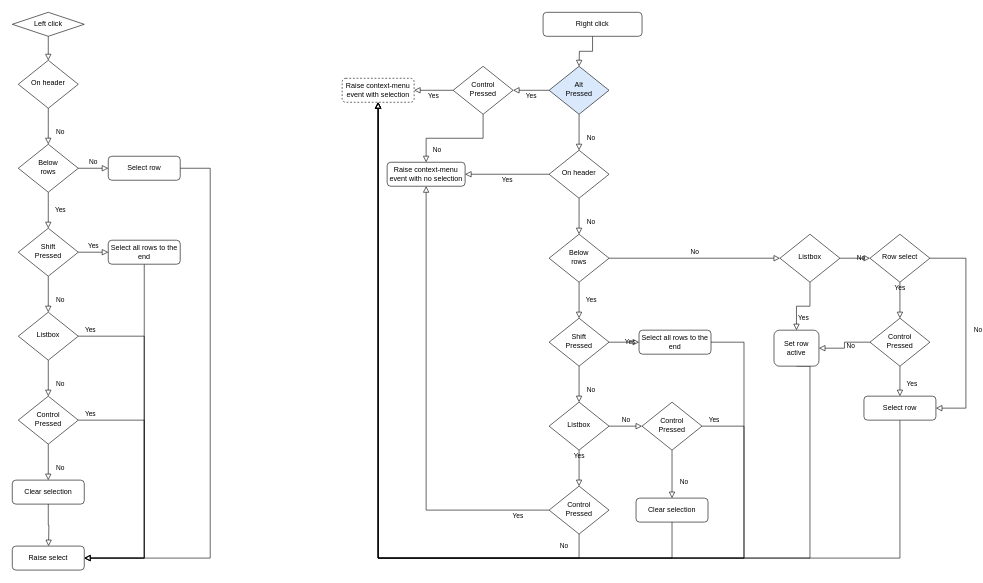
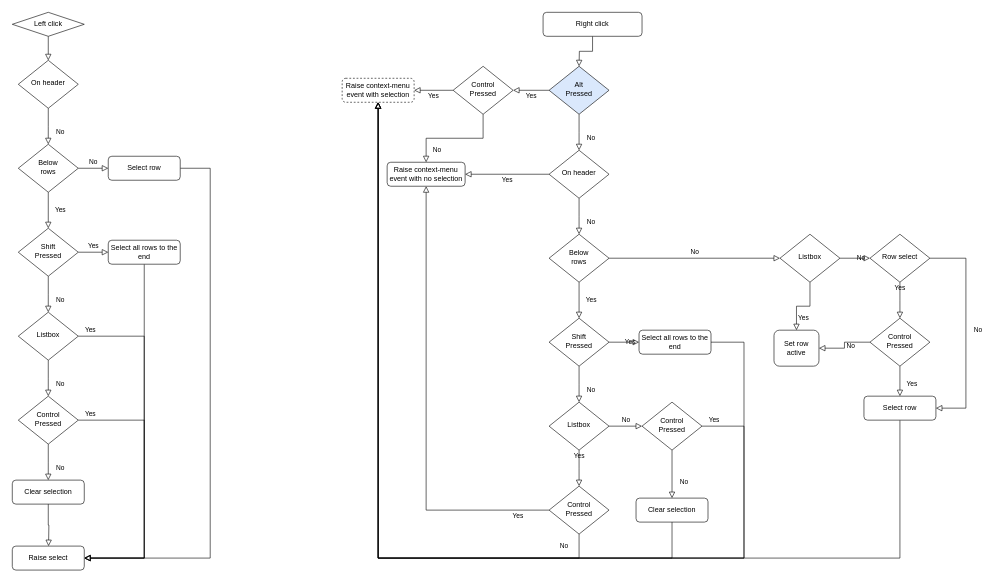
edge "Set row active" -> "Raise context-menu event with selection": removed
